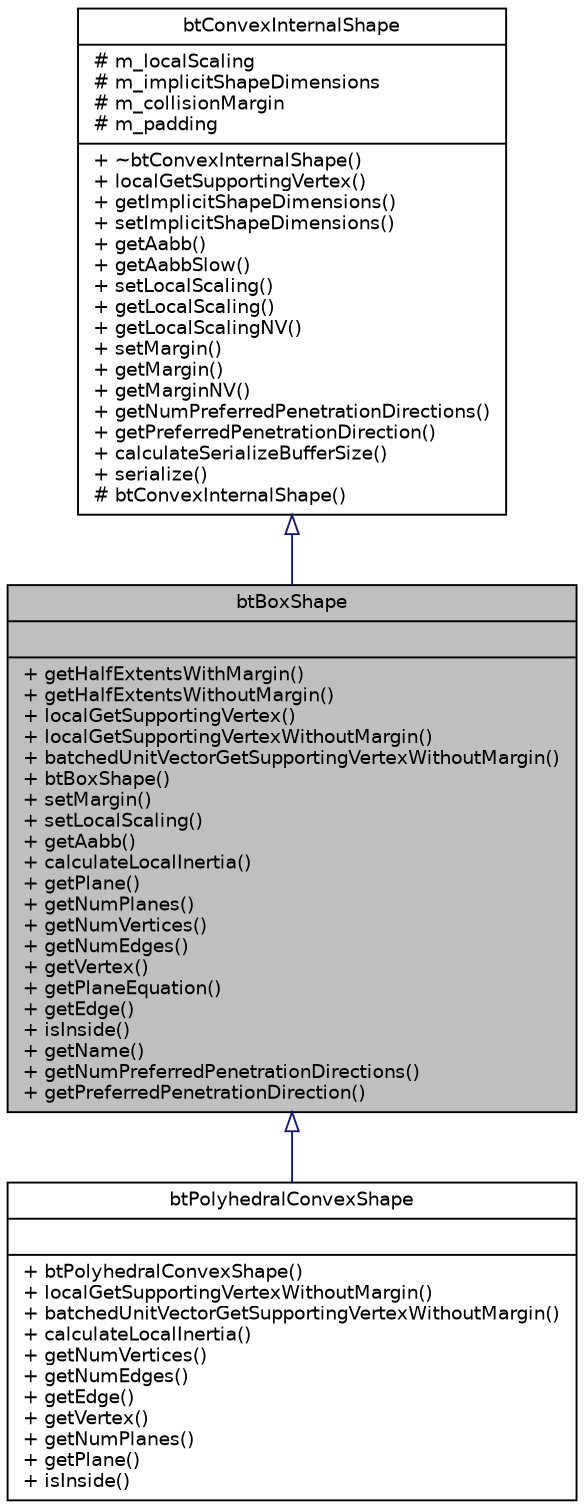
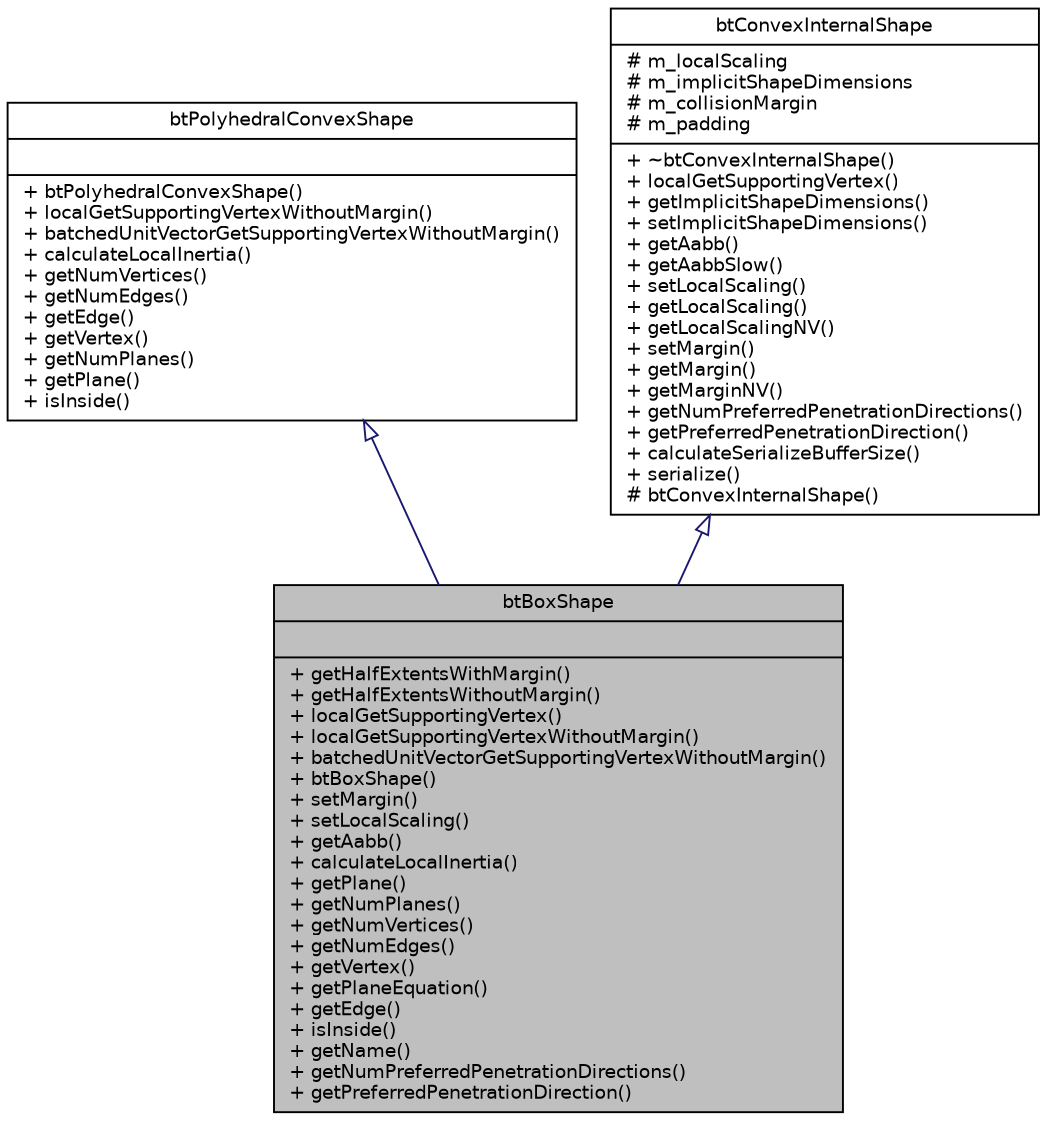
edge "btPolyhedralConvexShape" -> "btBoxShape": reversed
